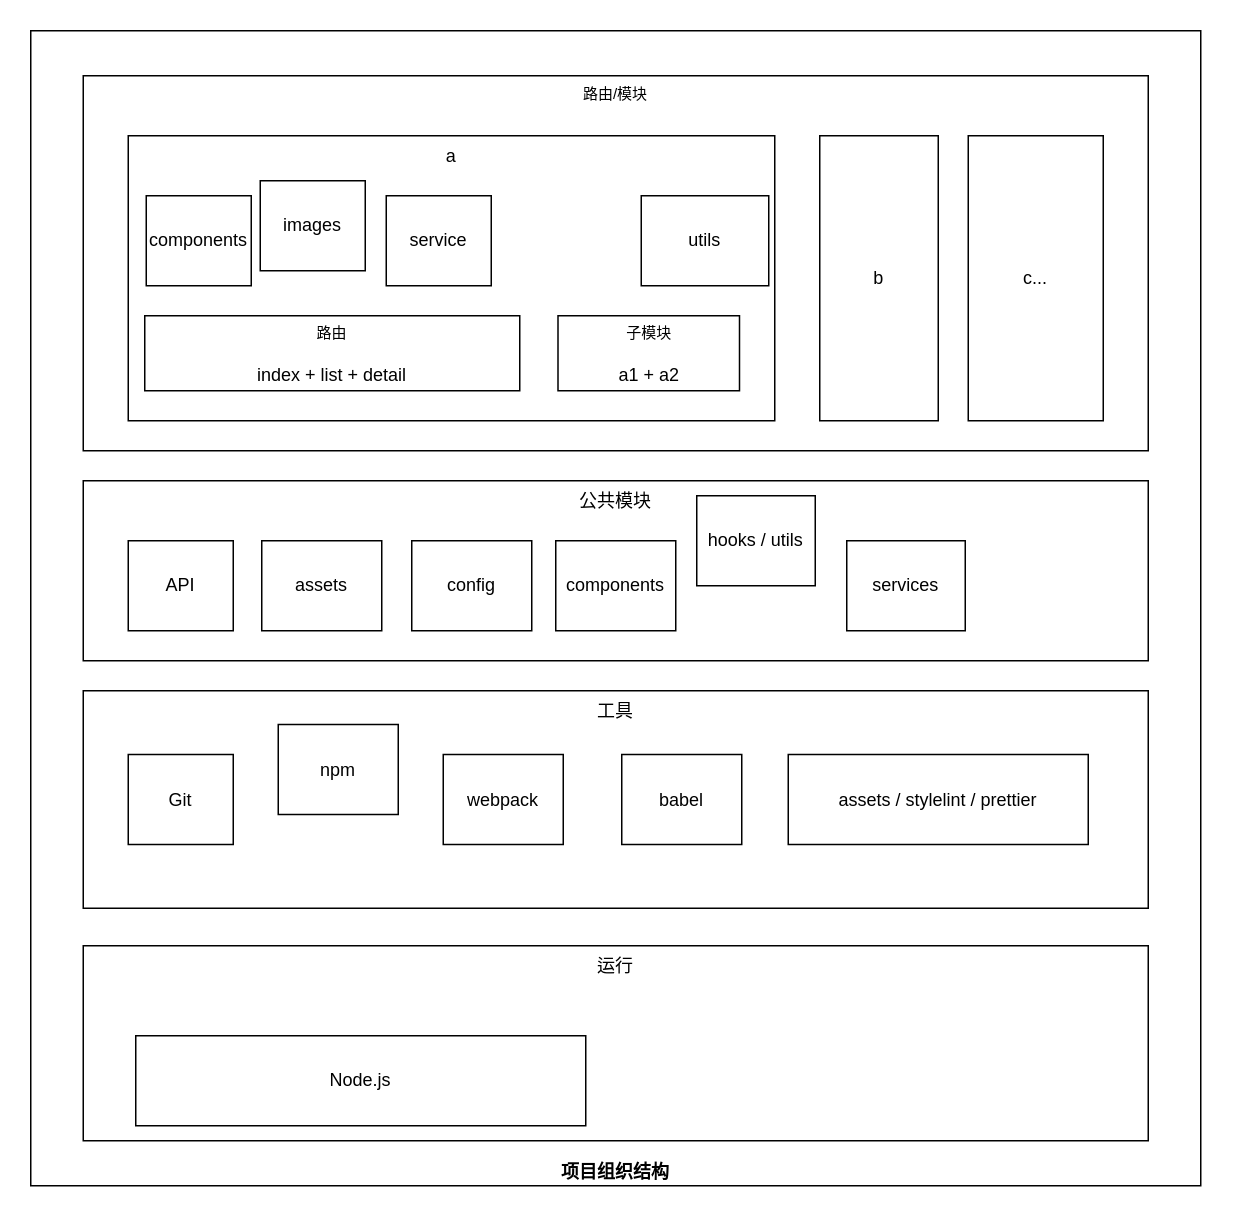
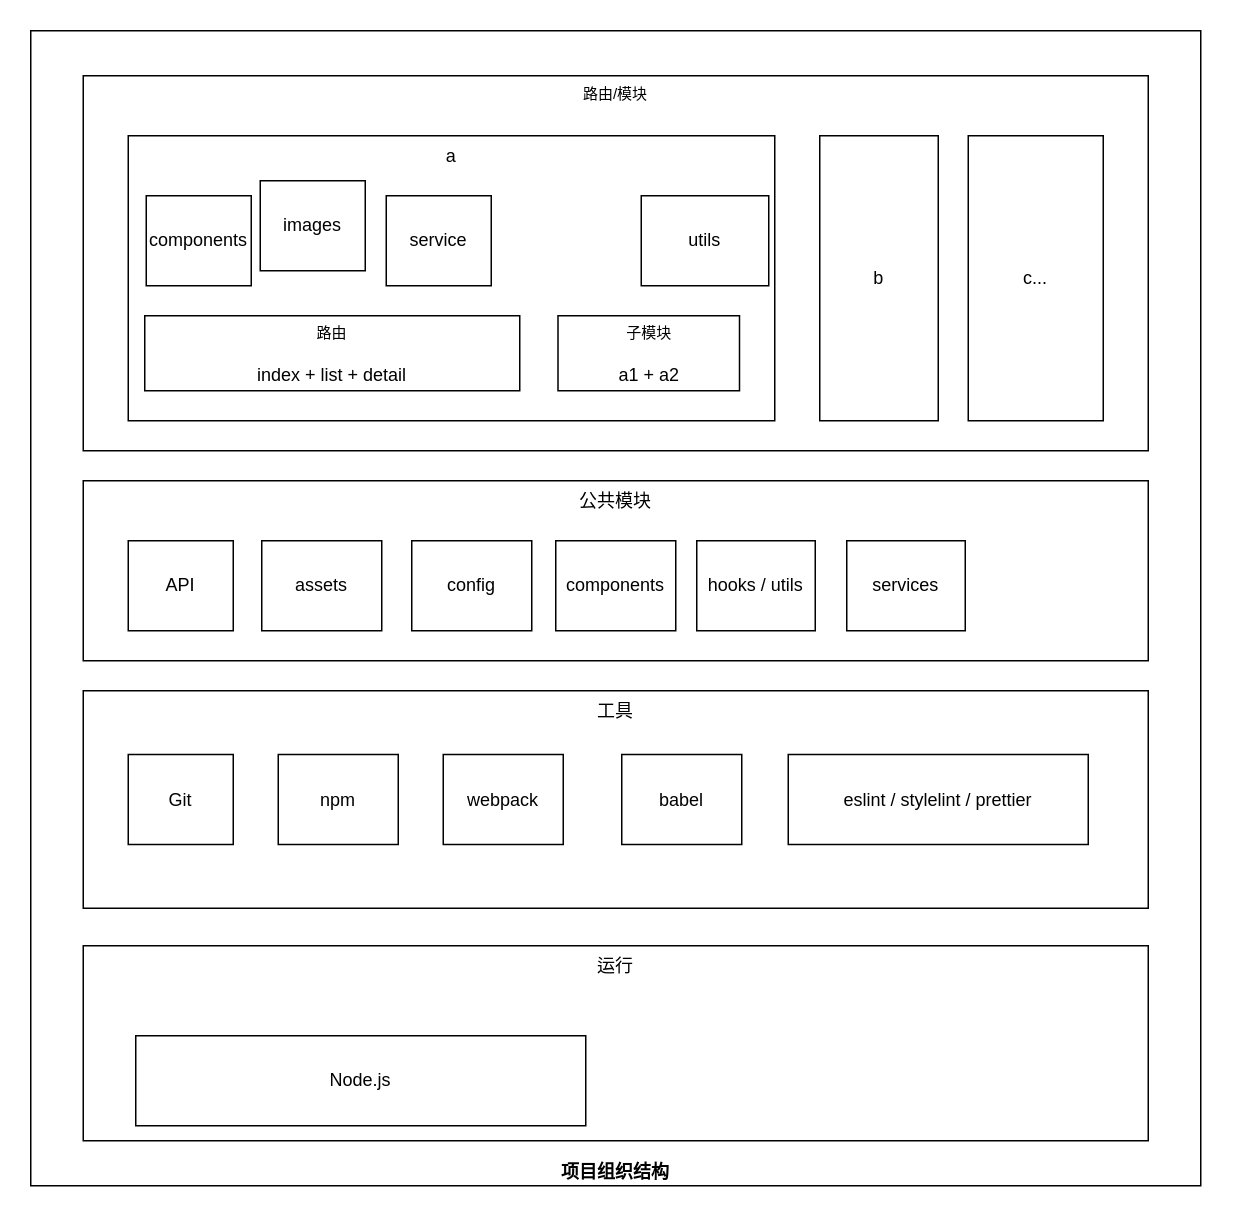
node "hooks / utils": moved (756, 541) -> (756, 586)
node "npm": moved (338, 770) -> (338, 800)
node "assets / stylelint / prettier": label "assets / stylelint / prettier" -> "eslint / stylelint / prettier"
